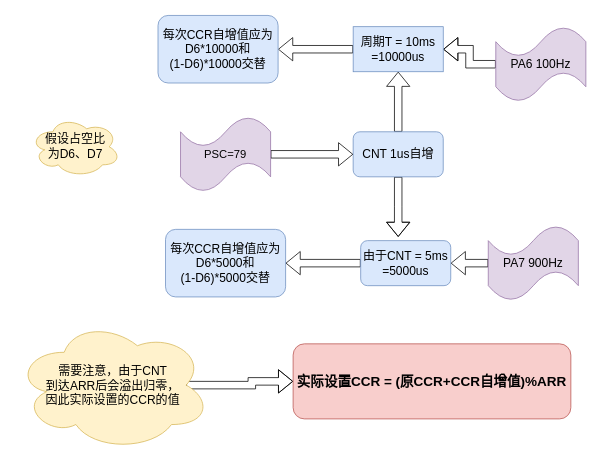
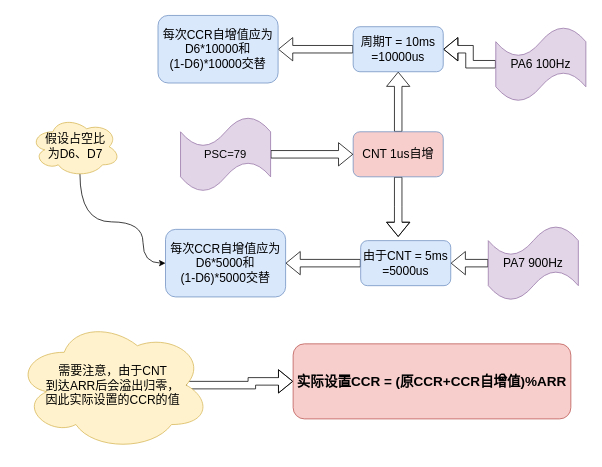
node "周期T = 10ms =10000us": shape rectangle -> rounded rectangle
node "CNT 1us自增": fillcolor #dae8fc -> #f8cecc
edge "假设占空比 为D6、D7" -> "每次CCR自增值应为 D6*5000和 (1-D6)*5000交替": added
